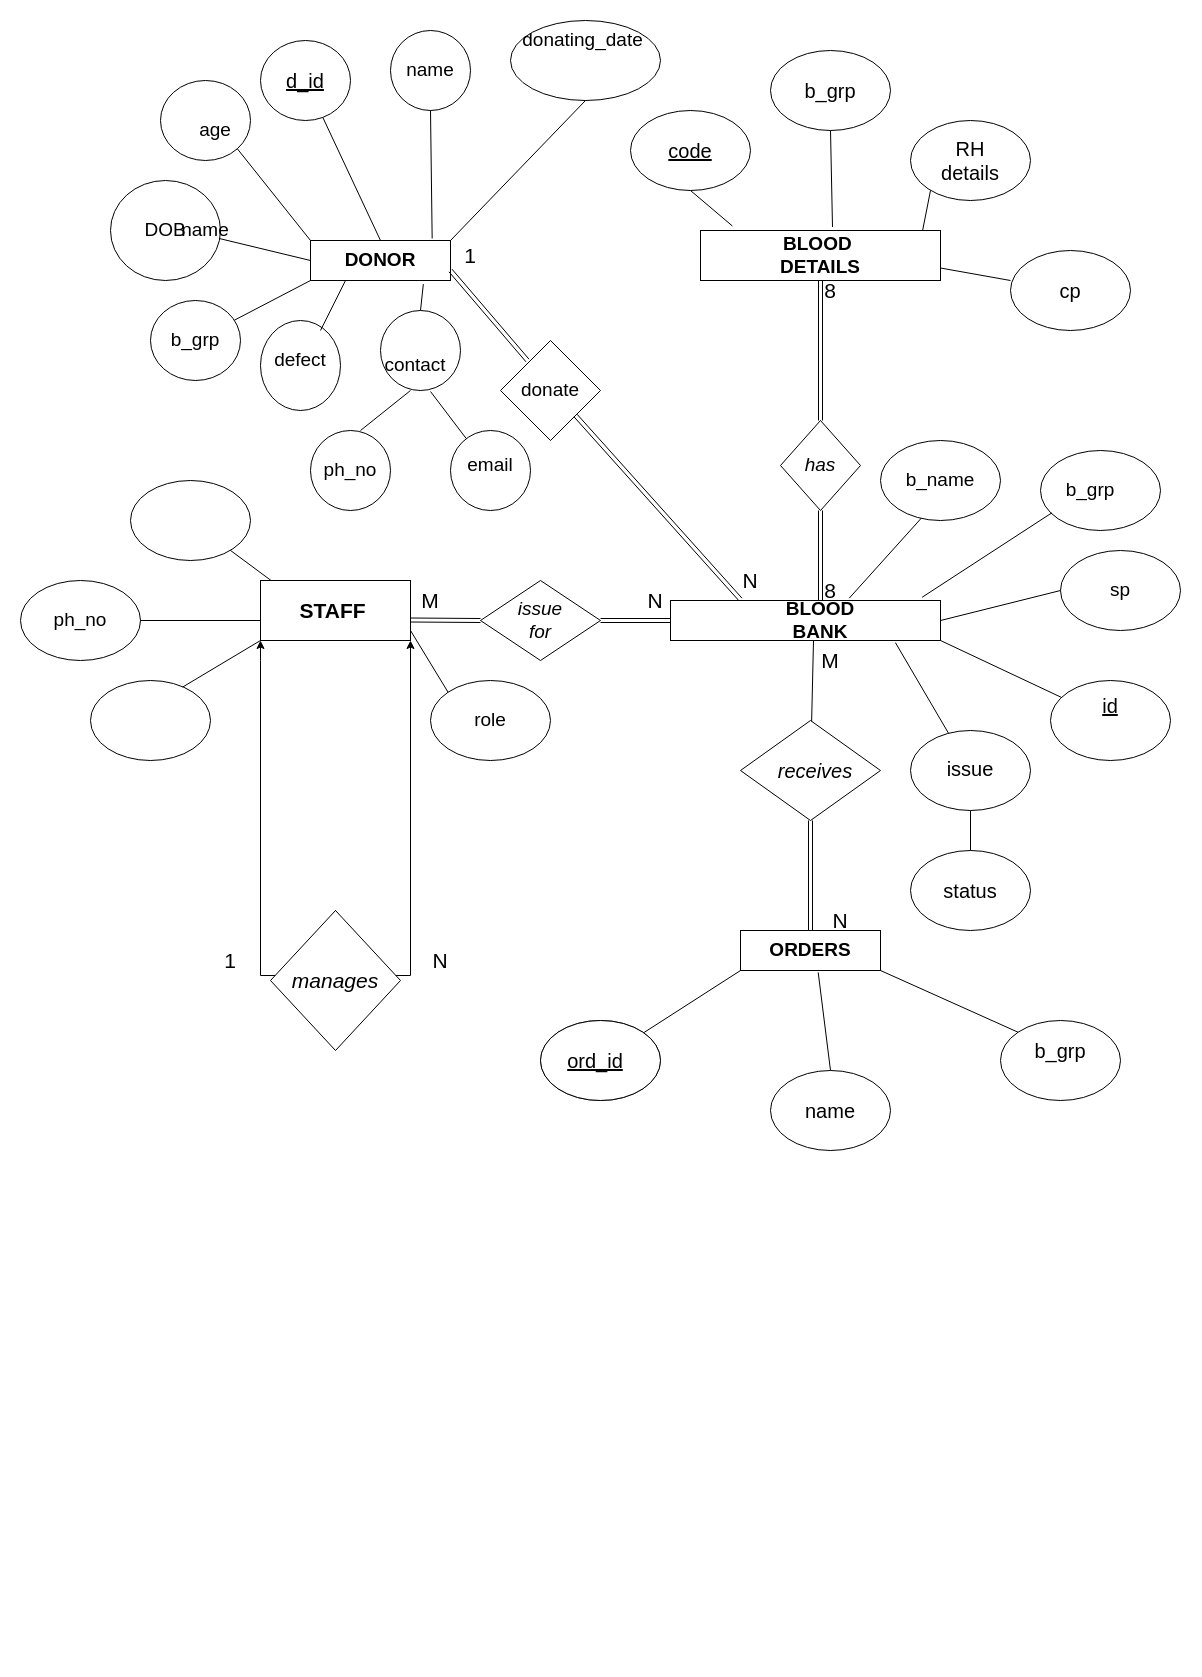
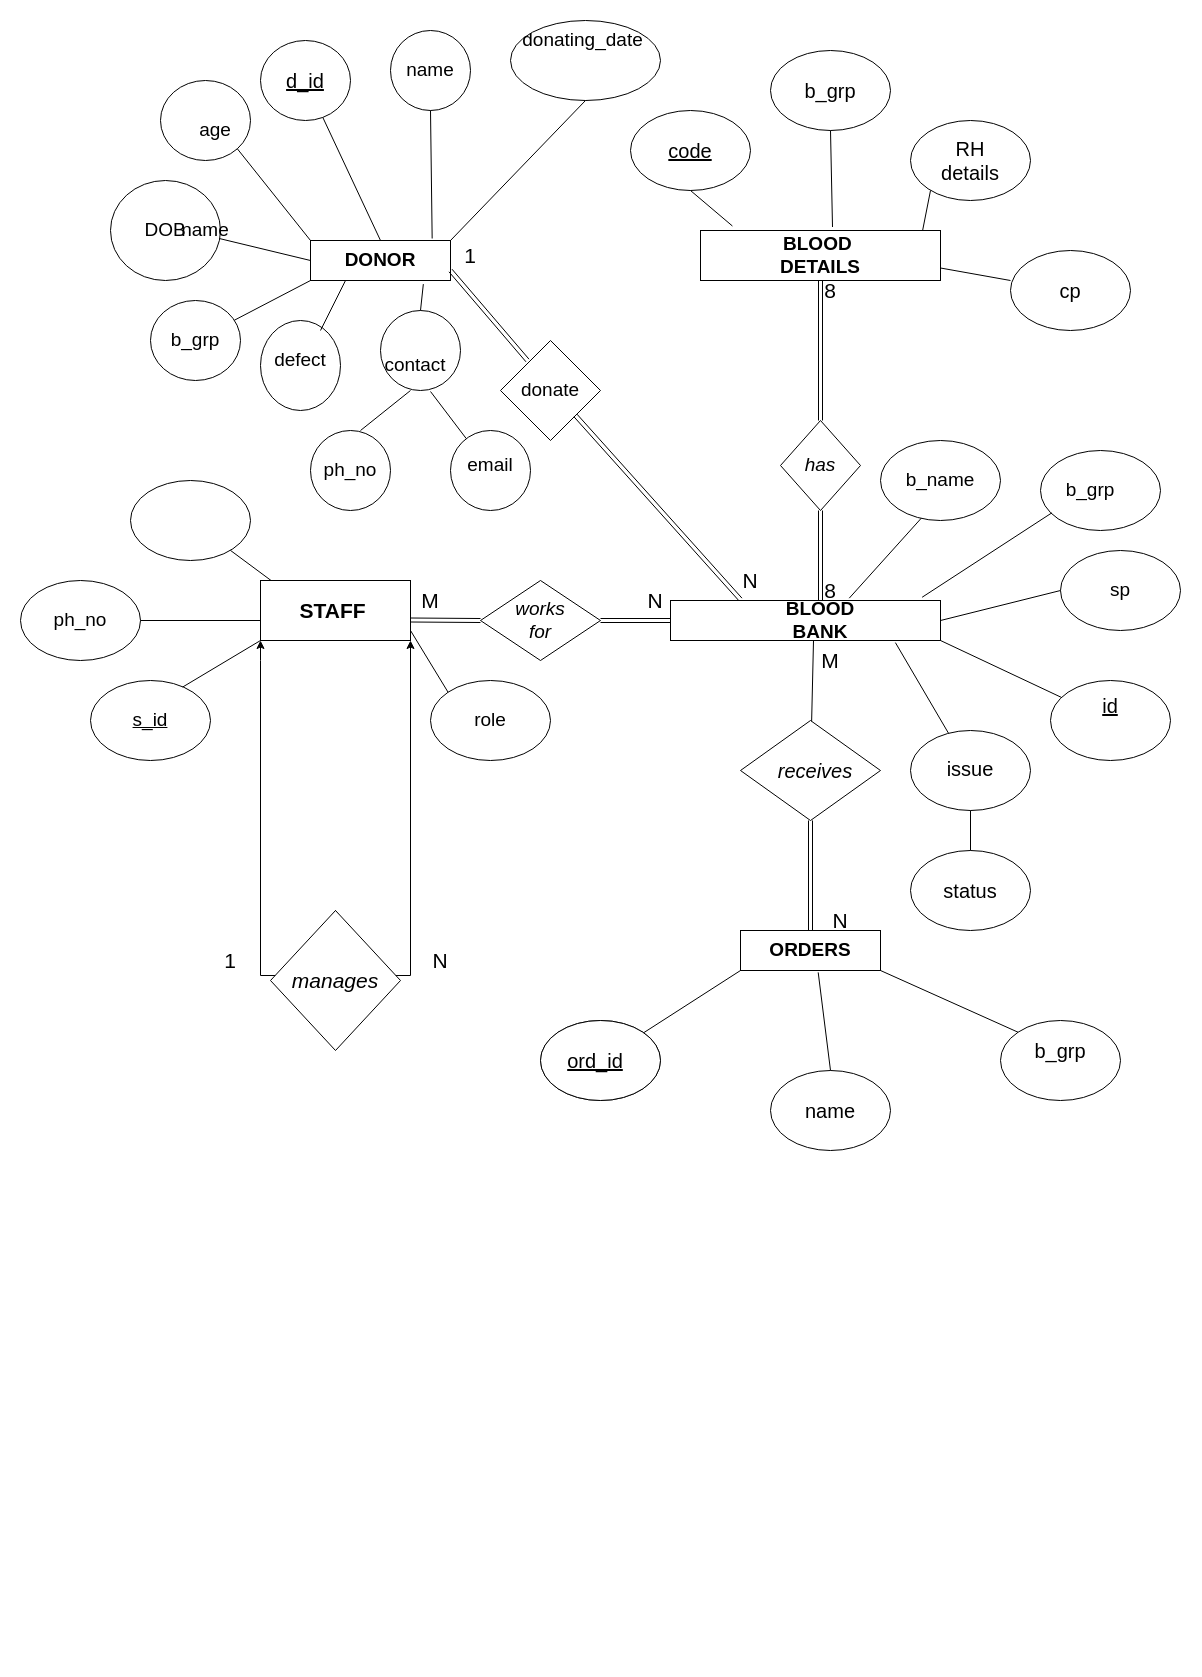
node "issue for": label "issue for" -> "works for"
node "s_id": added
